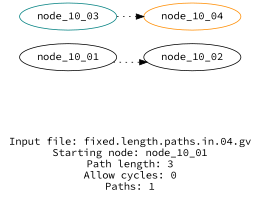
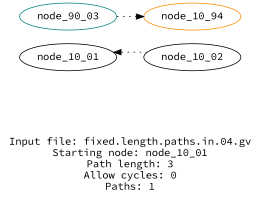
node "node_10_03": label "node_10_03" -> "node_90_03"
node "node_10_04": label "node_10_04" -> "node_10_94"
edge "node_10_01" -> "node_10_02": reversed
